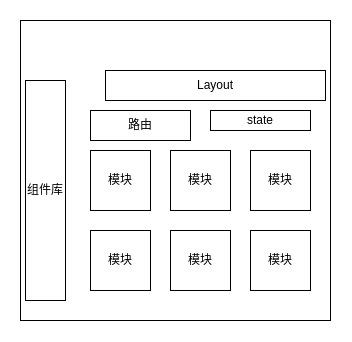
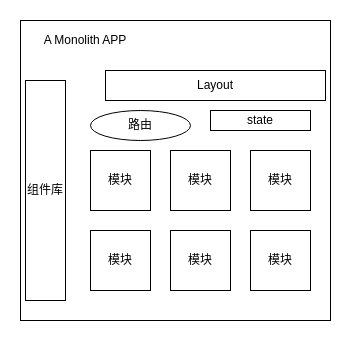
node "A Monolith APP": added
node "路由": shape rectangle -> ellipse
